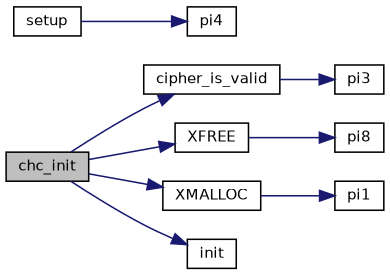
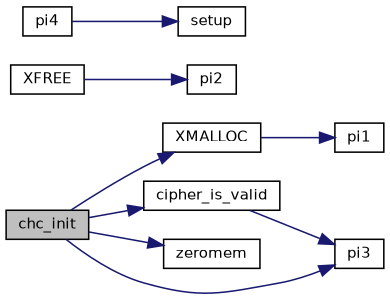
edge "setup" -> "pi4": reversed
node "pi8": label "pi8" -> "pi2"
edge "chc_init" -> "XFREE": now "chc_init" -> "pi3"
node "init": label "init" -> "zeromem"
